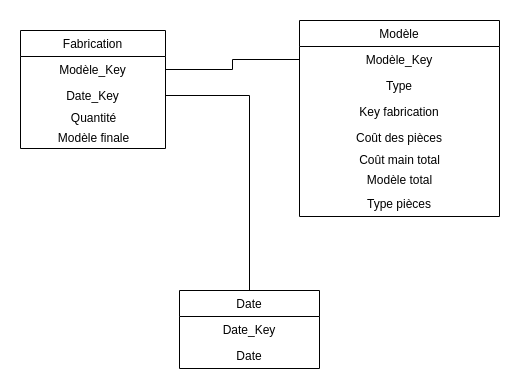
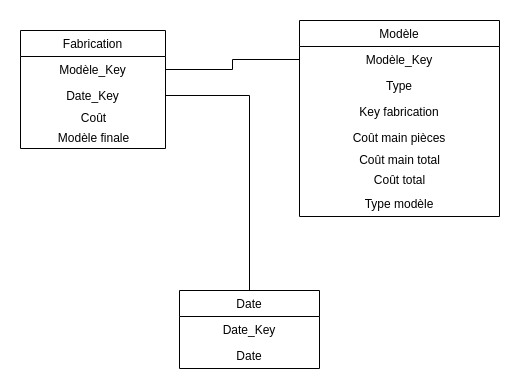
node "Quantité": label "Quantité" -> "Coût"
node "Coût des pièces": label "Coût des pièces" -> "Coût main pièces"
node "Modèle total": label "Modèle total" -> "Coût total"
node "Type pièces": label "Type pièces" -> "Type modèle"
